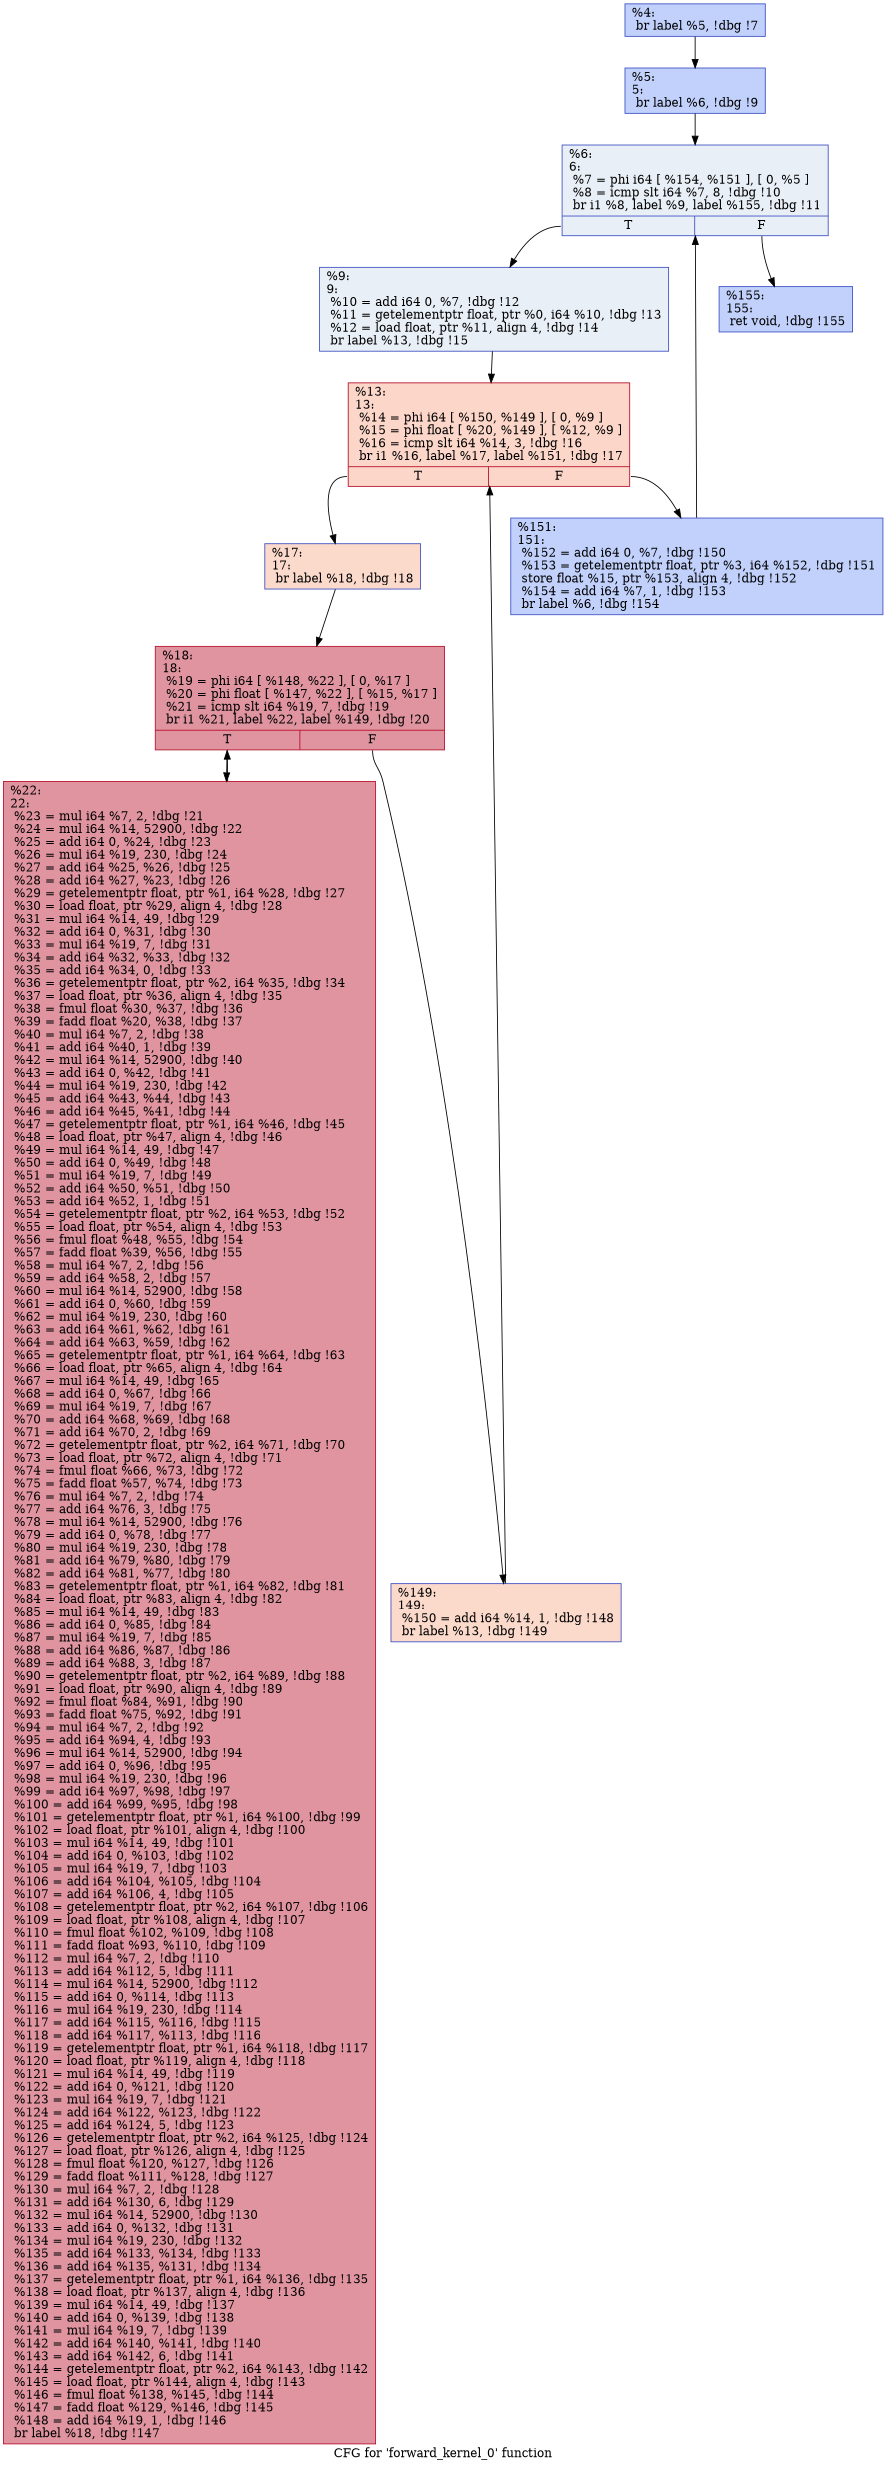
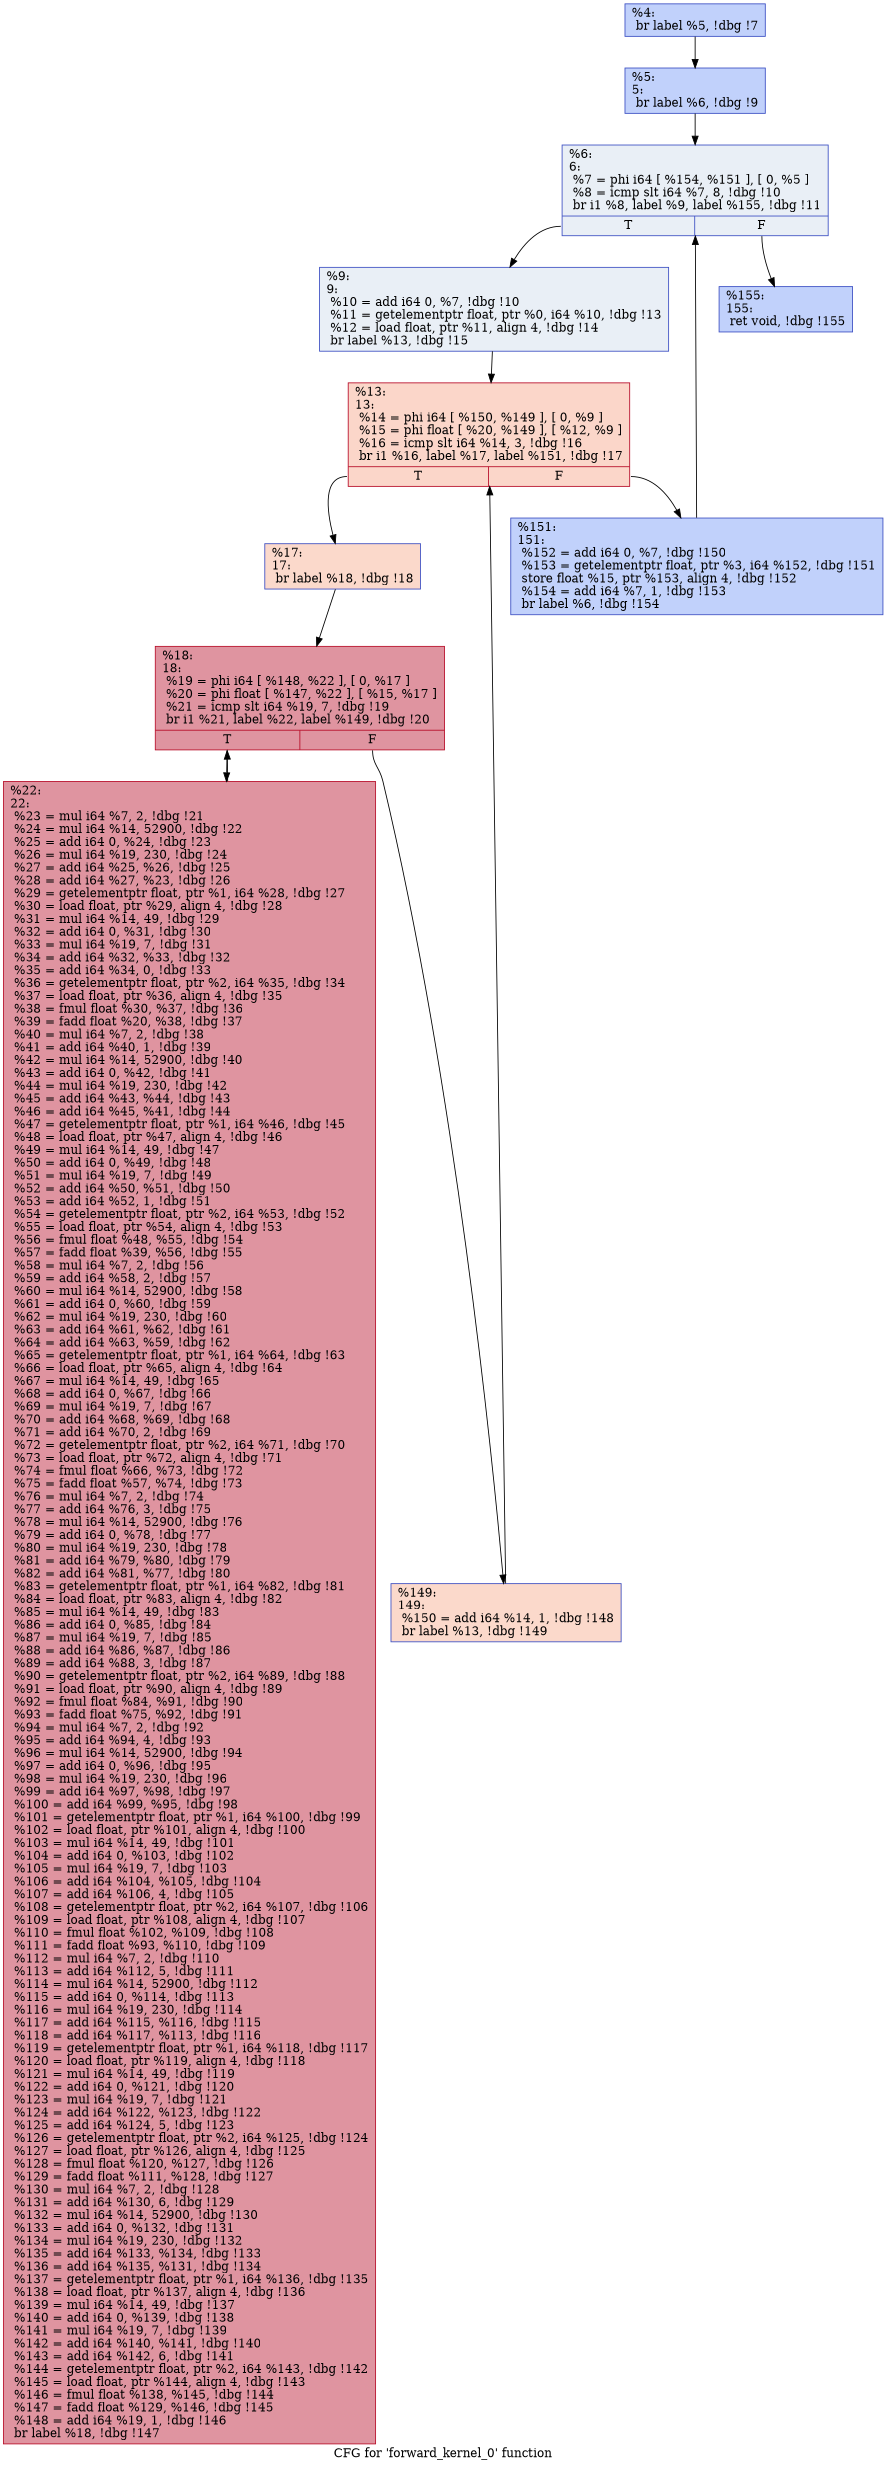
node "%9:": text "%10 = add i64 0, %7, !dbg !12" -> "%10 = add i64 0, %7, !dbg !10"
